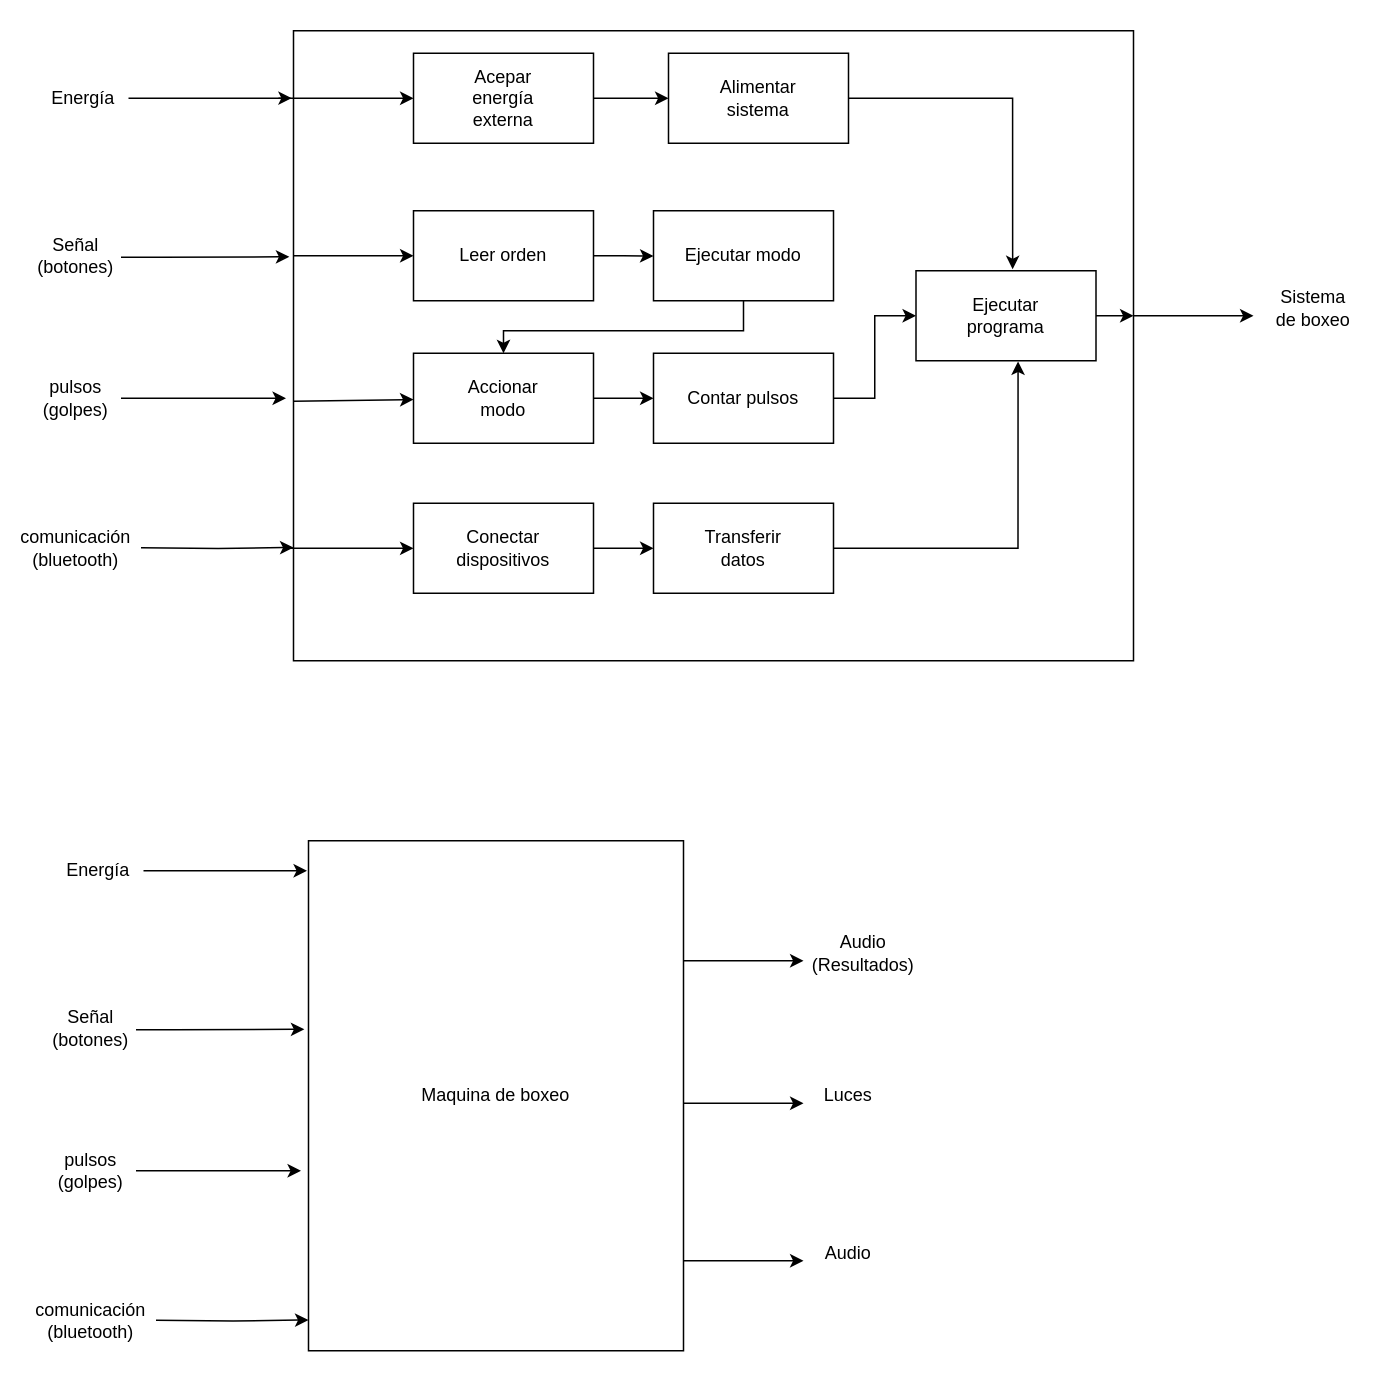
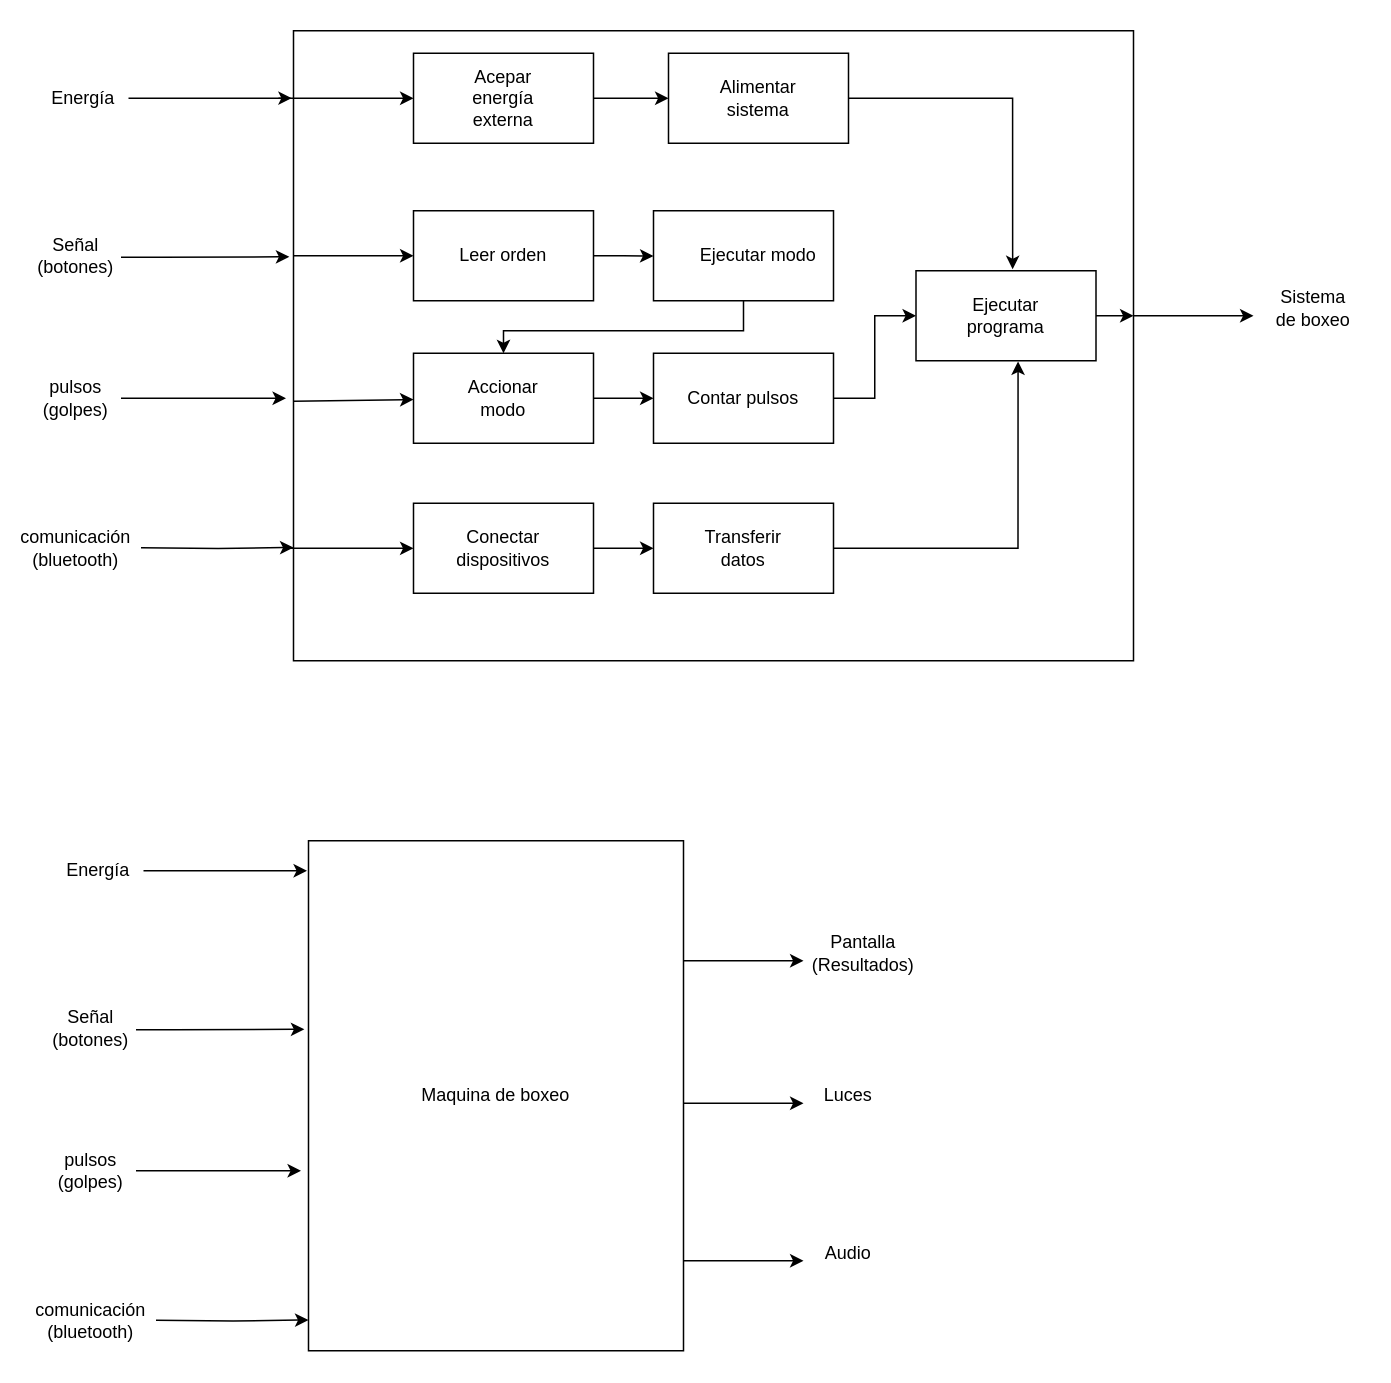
node "Ejecutar modo": moved (743, 256) -> (758, 256)
node "Audio (Resultados)": label "Audio (Resultados)" -> "Pantalla (Resultados)"
